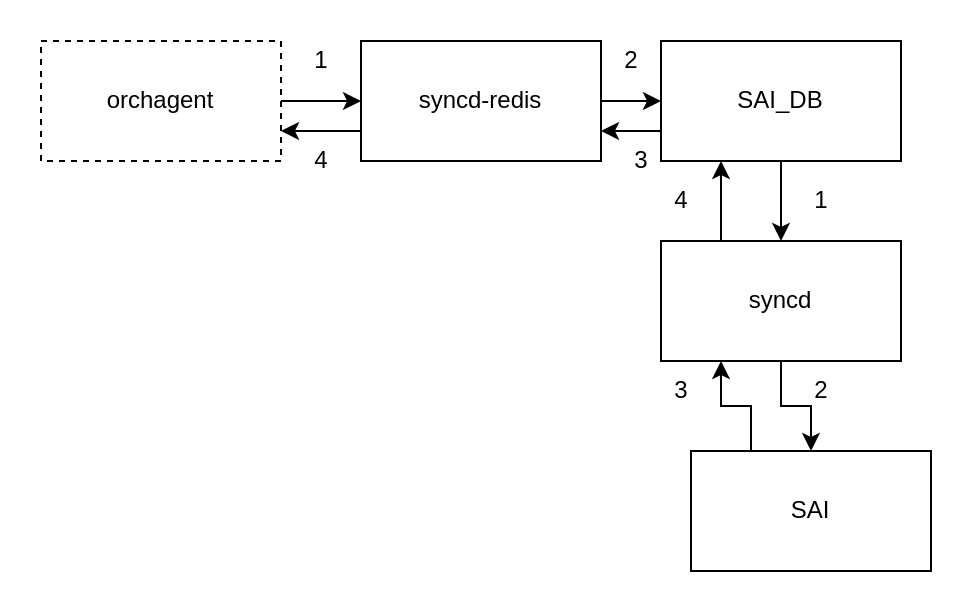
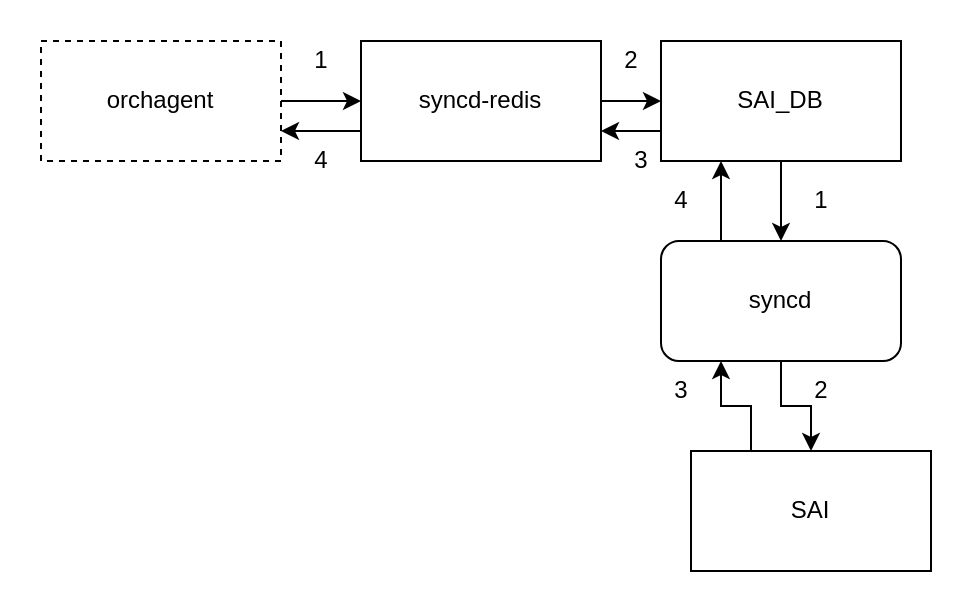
node "syncd": shape rectangle -> rounded rectangle
